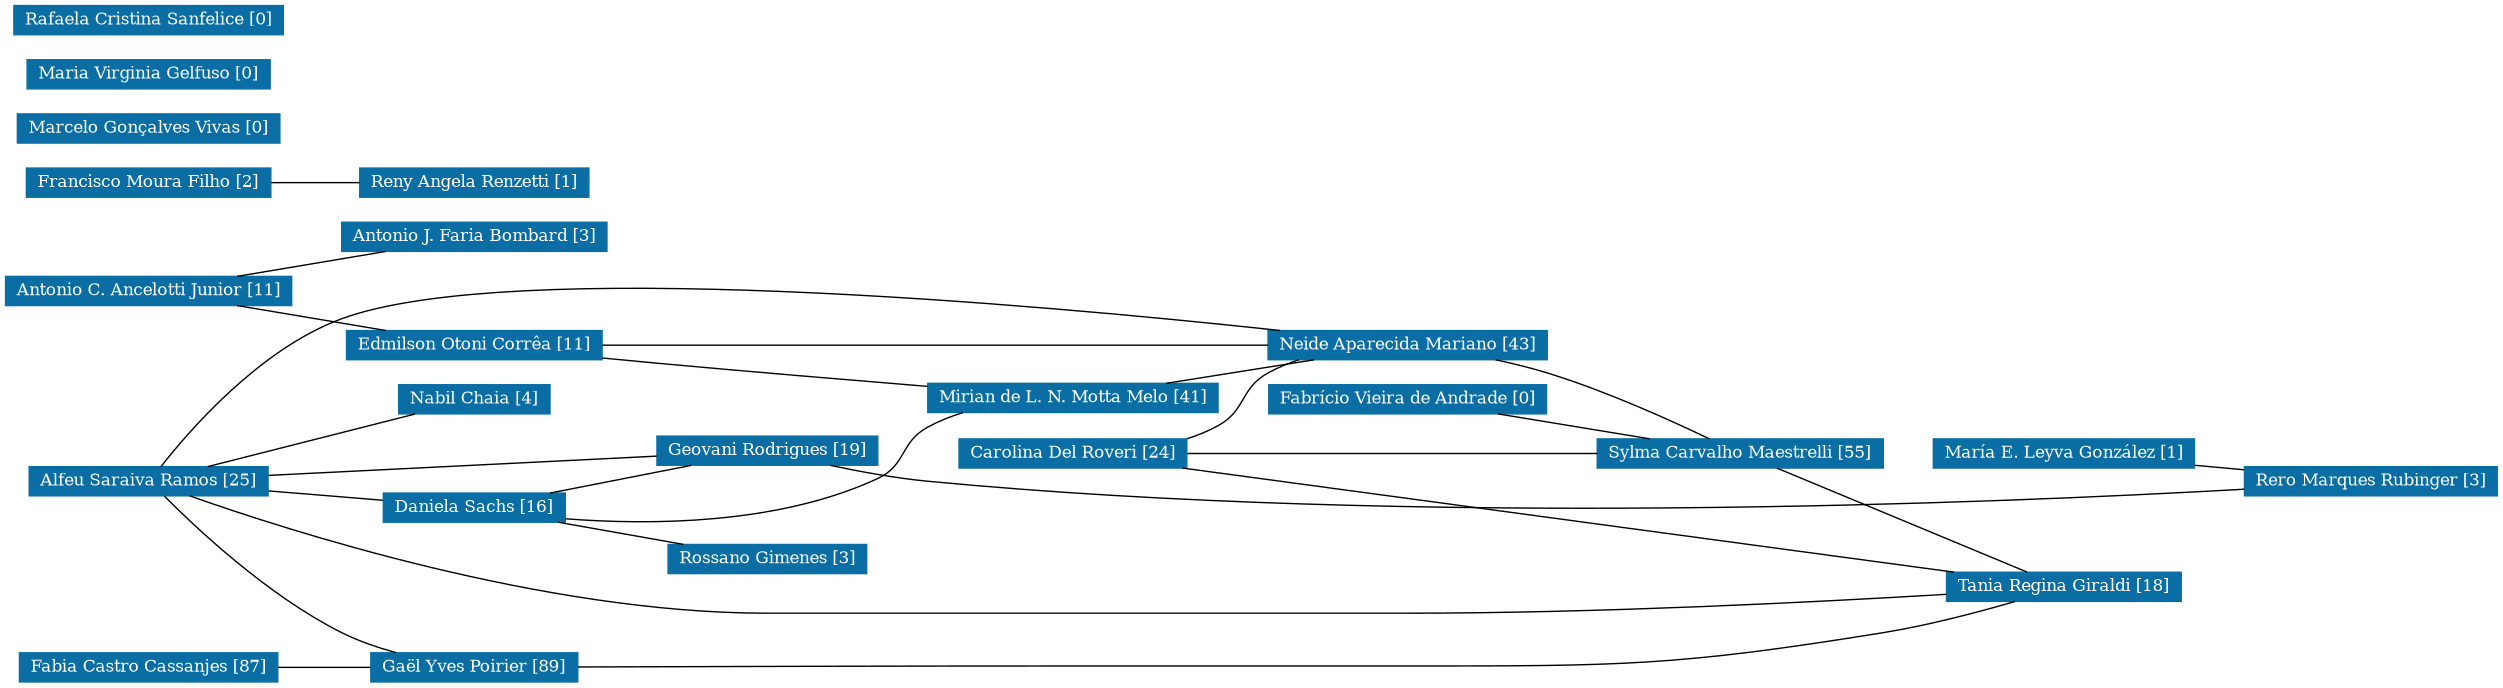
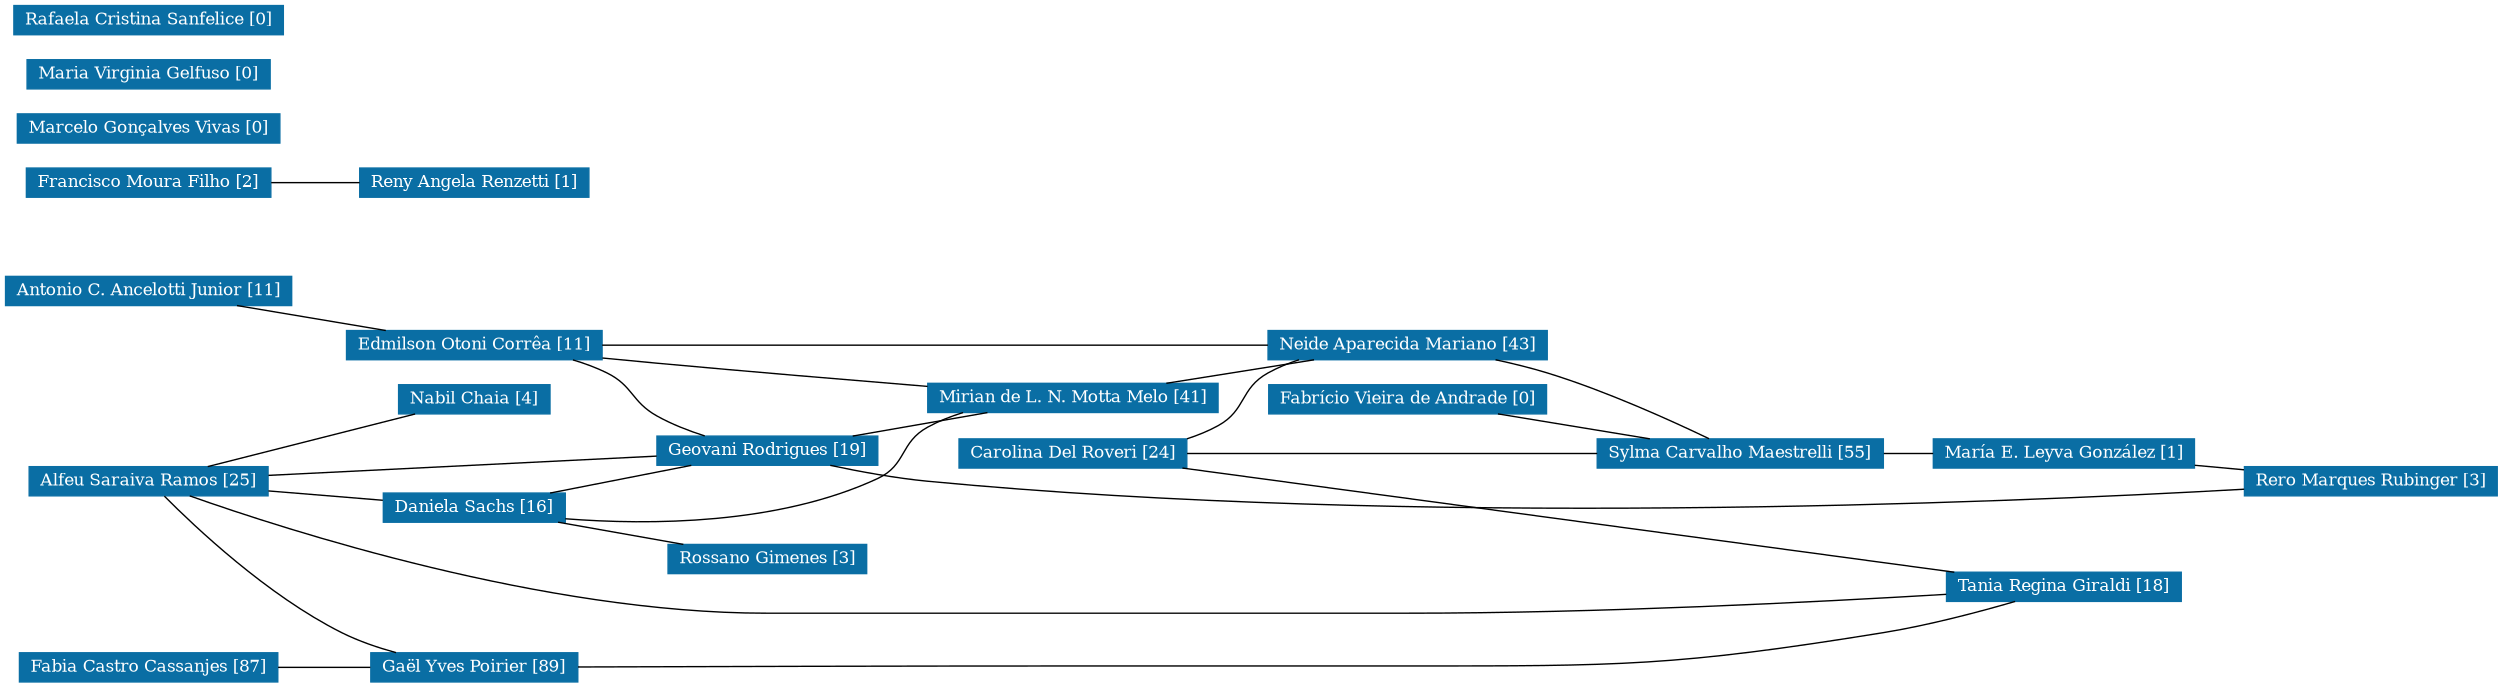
node "Antonio J. Faria Bombard [3]": removed
edge "Neide Aparecida Mariano [43]" -- "Alfeu Saraiva Ramos [25]": removed
edge "Edmilson Otoni Corrêa [11]" -- "Geovani Rodrigues [19]": added
edge "Mirian de L. N. Motta Melo [41]" -- "Geovani Rodrigues [19]": added
edge "Sylma Carvalho Maestrelli [55]" -- "Tania Regina Giraldi [18]": now "Sylma Carvalho Maestrelli [55]" -- "María E. Leyva González [1]"
